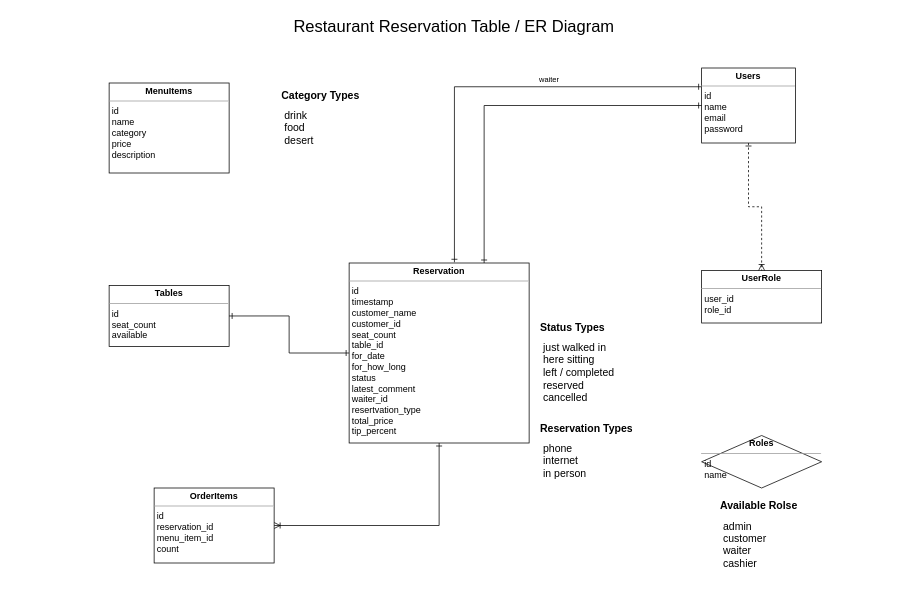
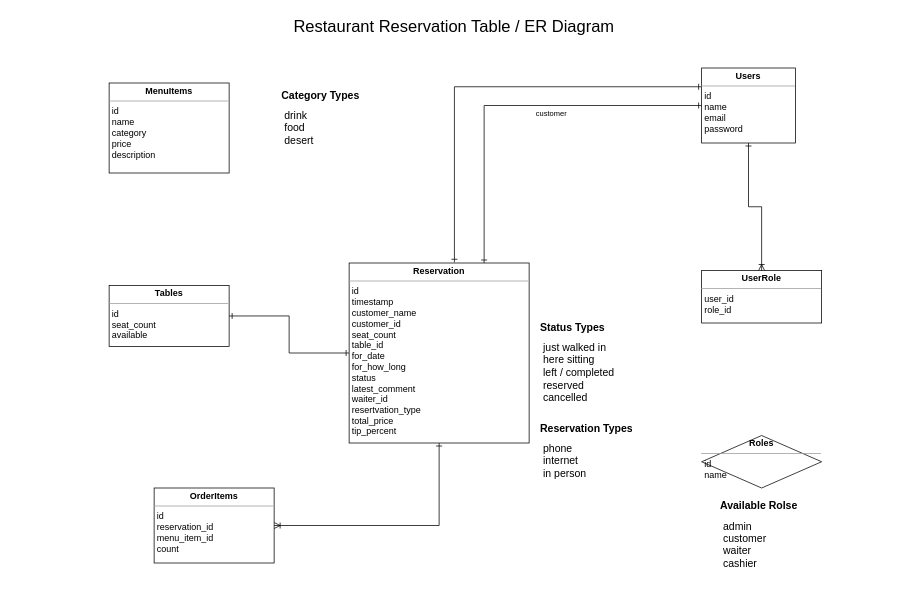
node "waiter": removed
node "customer": added
edge "Users id name email password" -- "UserRole user_id role_id": style dashed -> solid
